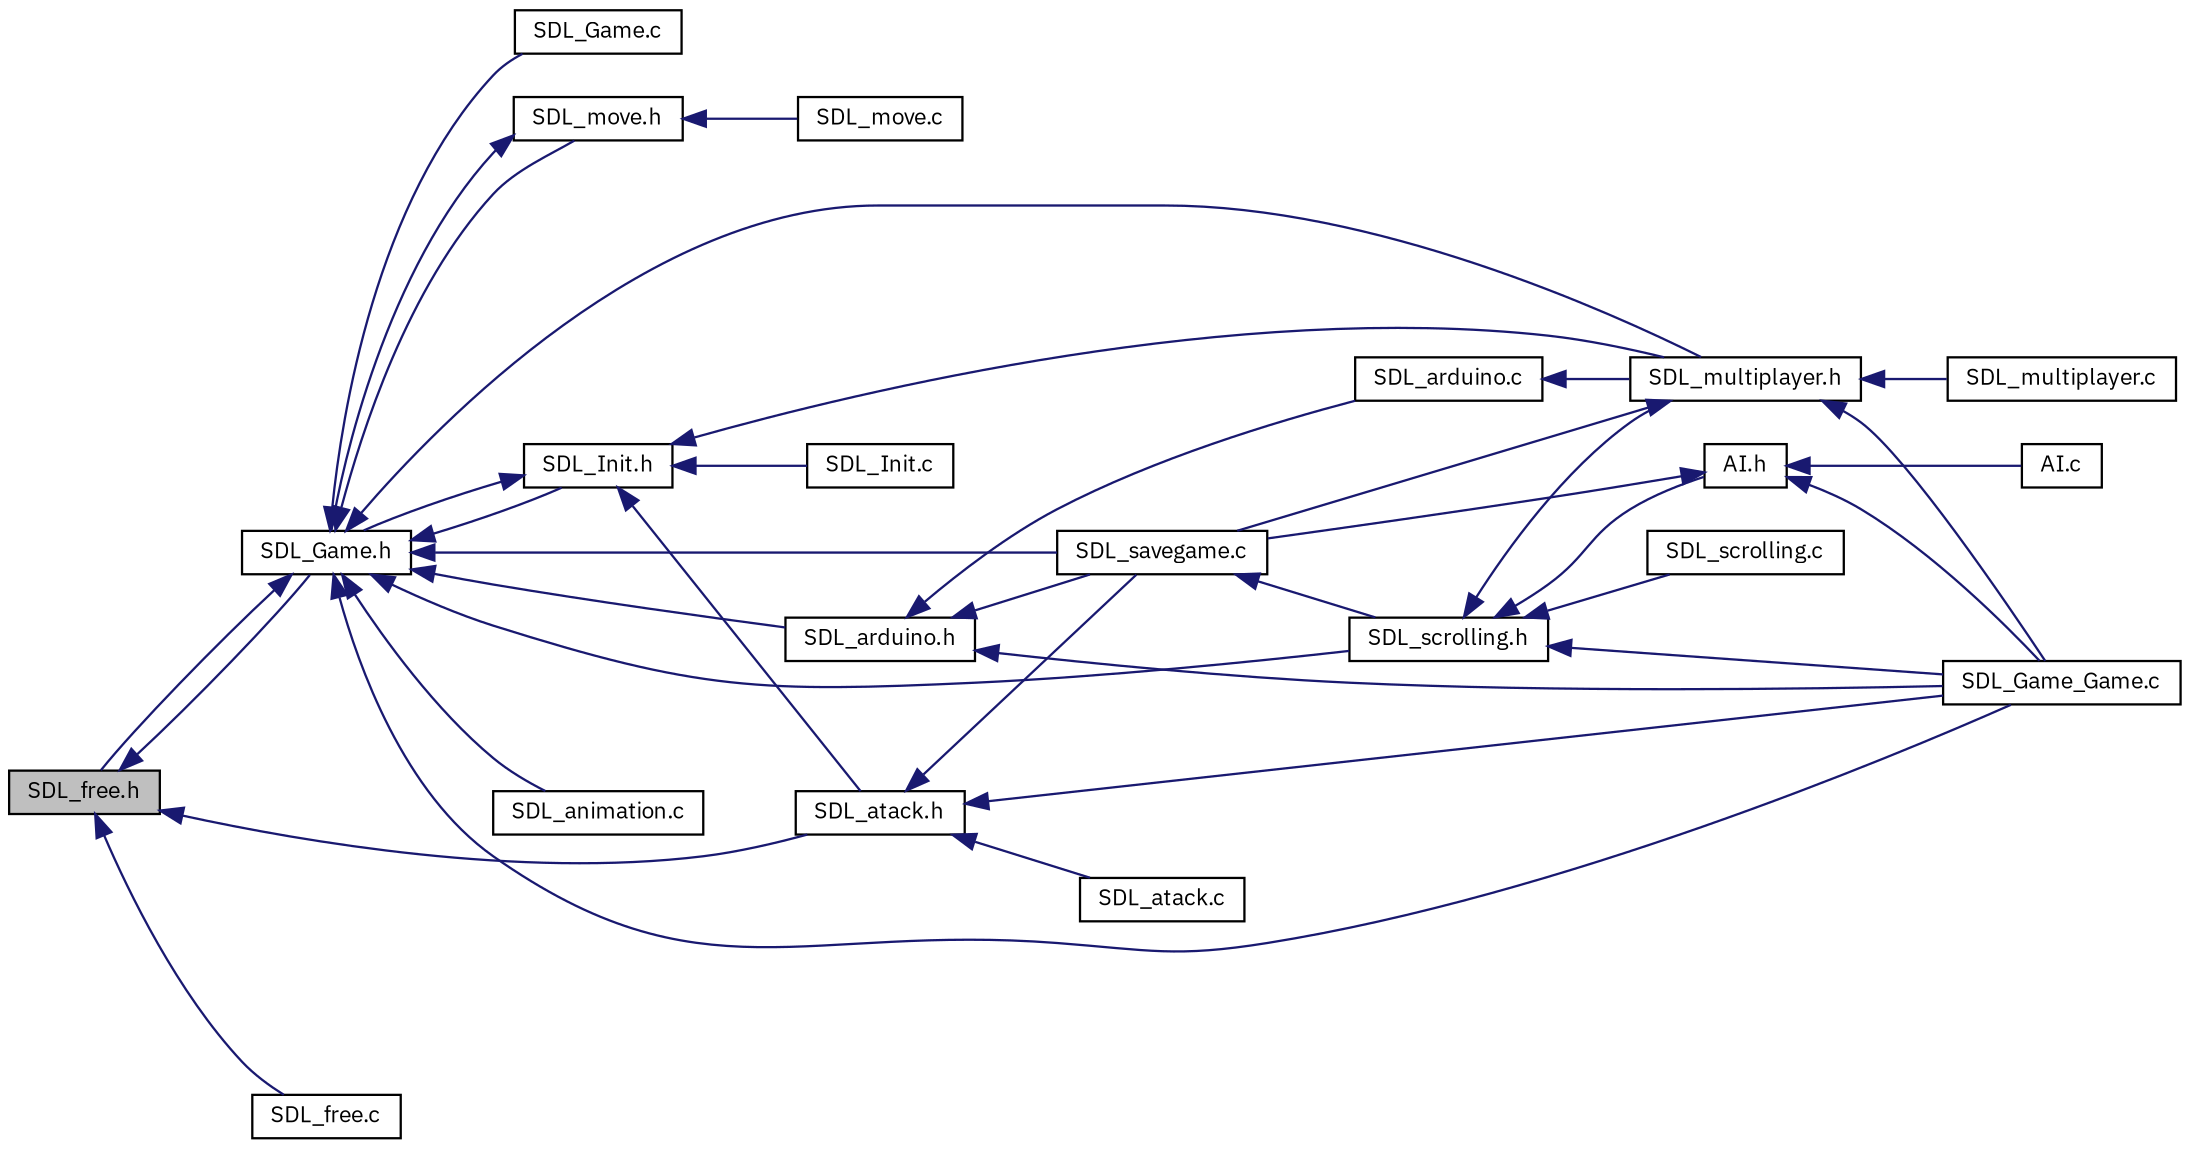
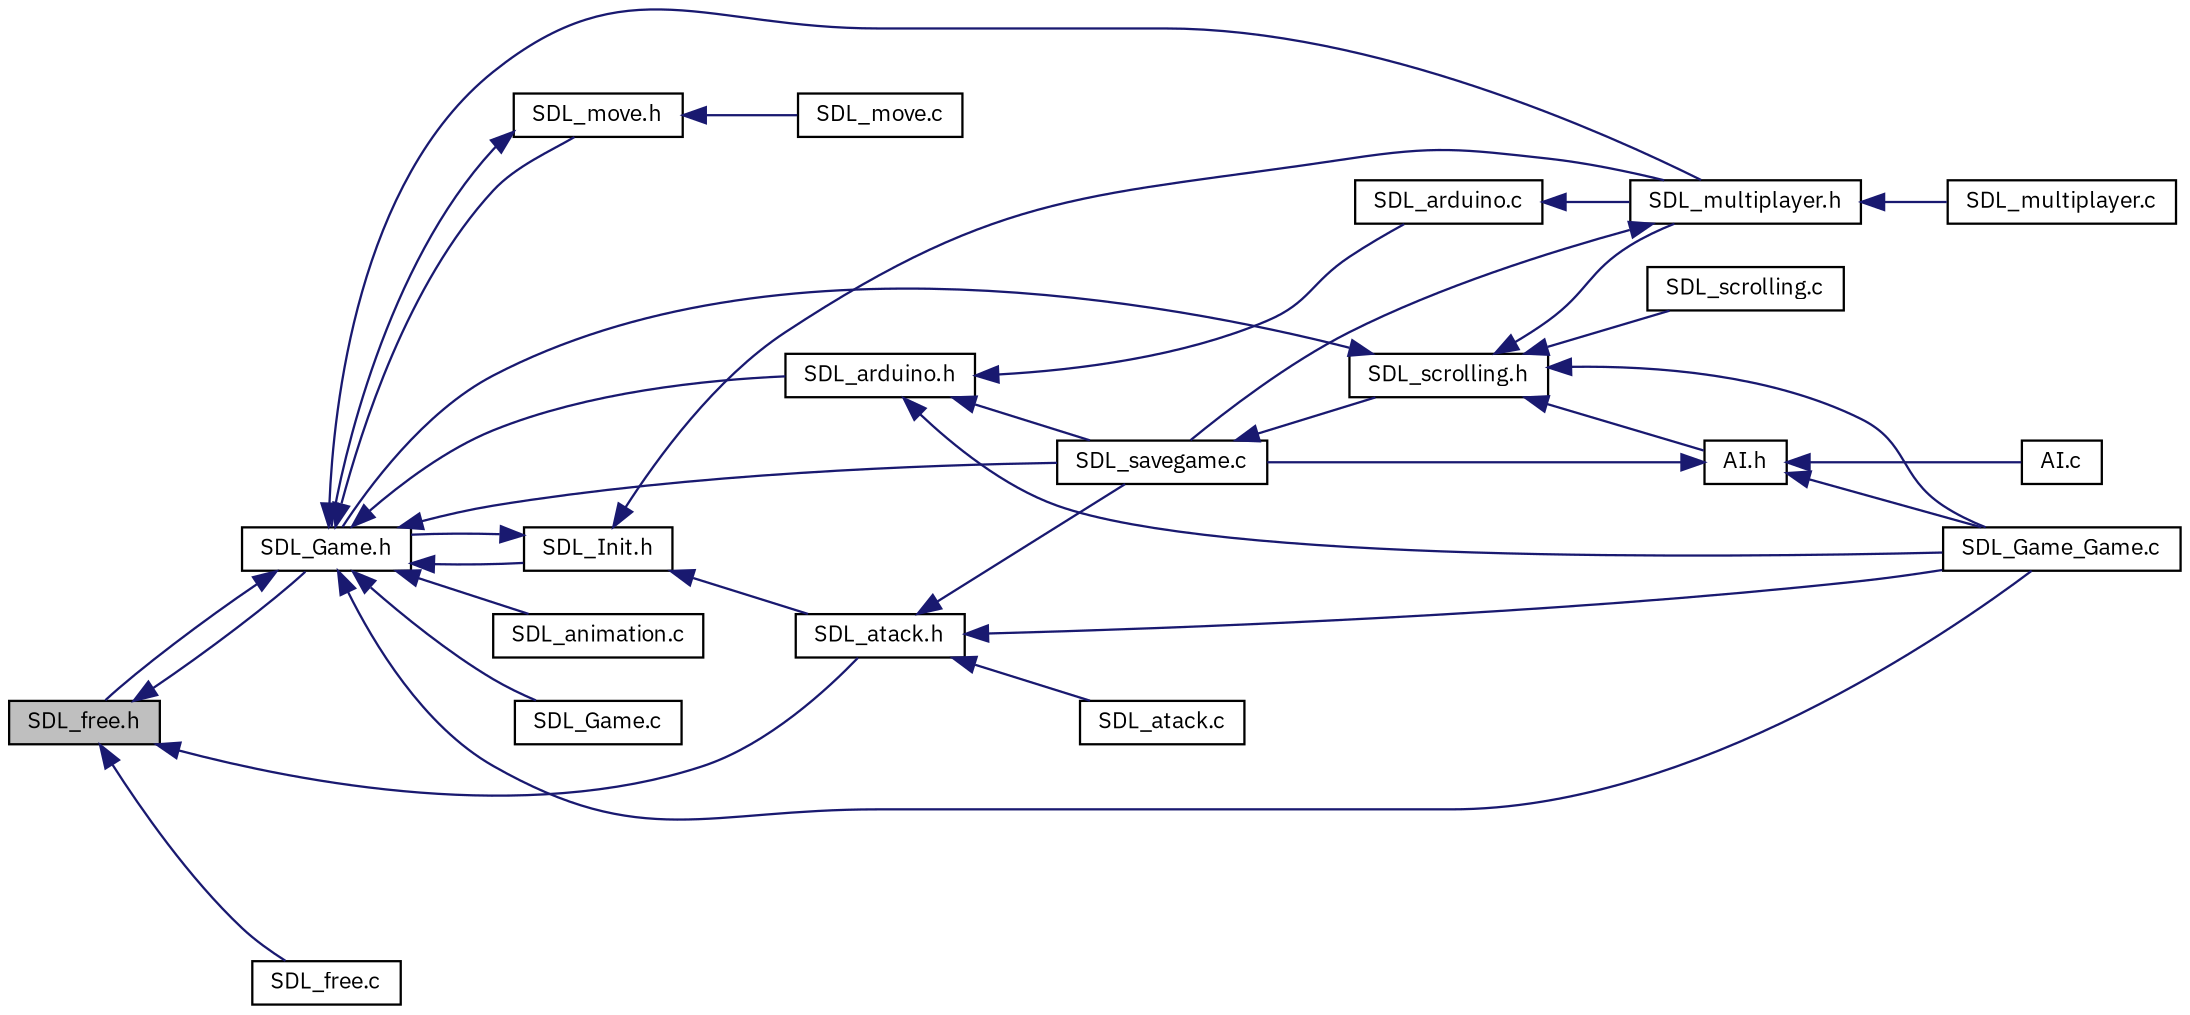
node "SDL_Init.c": removed
edge "SDL_Game_Game.c" -> "SDL_multiplayer.h": removed
edge "SDL_scrolling.h" -> "SDL_Game.h": reversed
